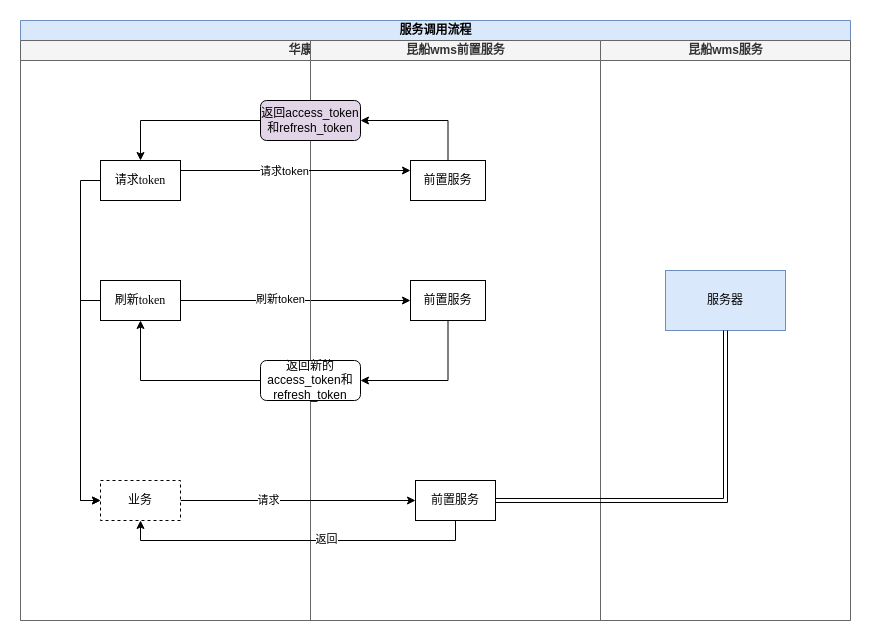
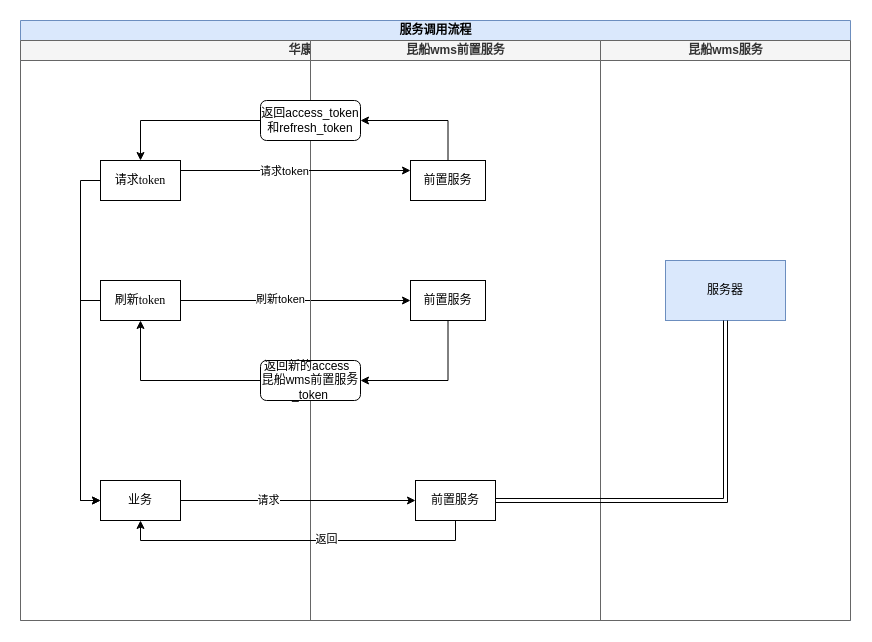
node "返回access_token和refresh_token": fillcolor #e1d5e7 -> #ffffff
node "服务器": moved (726, 301) -> (726, 291)
node "返回新的access_token和refresh_token": label "返回新的access_token和refresh_token" -> "返回新的access_昆船wms前置服务_token"
node "业务": style dashed -> solid
